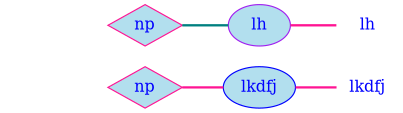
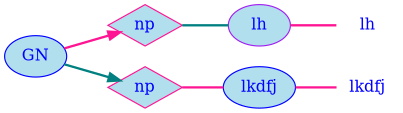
node "GN": added
